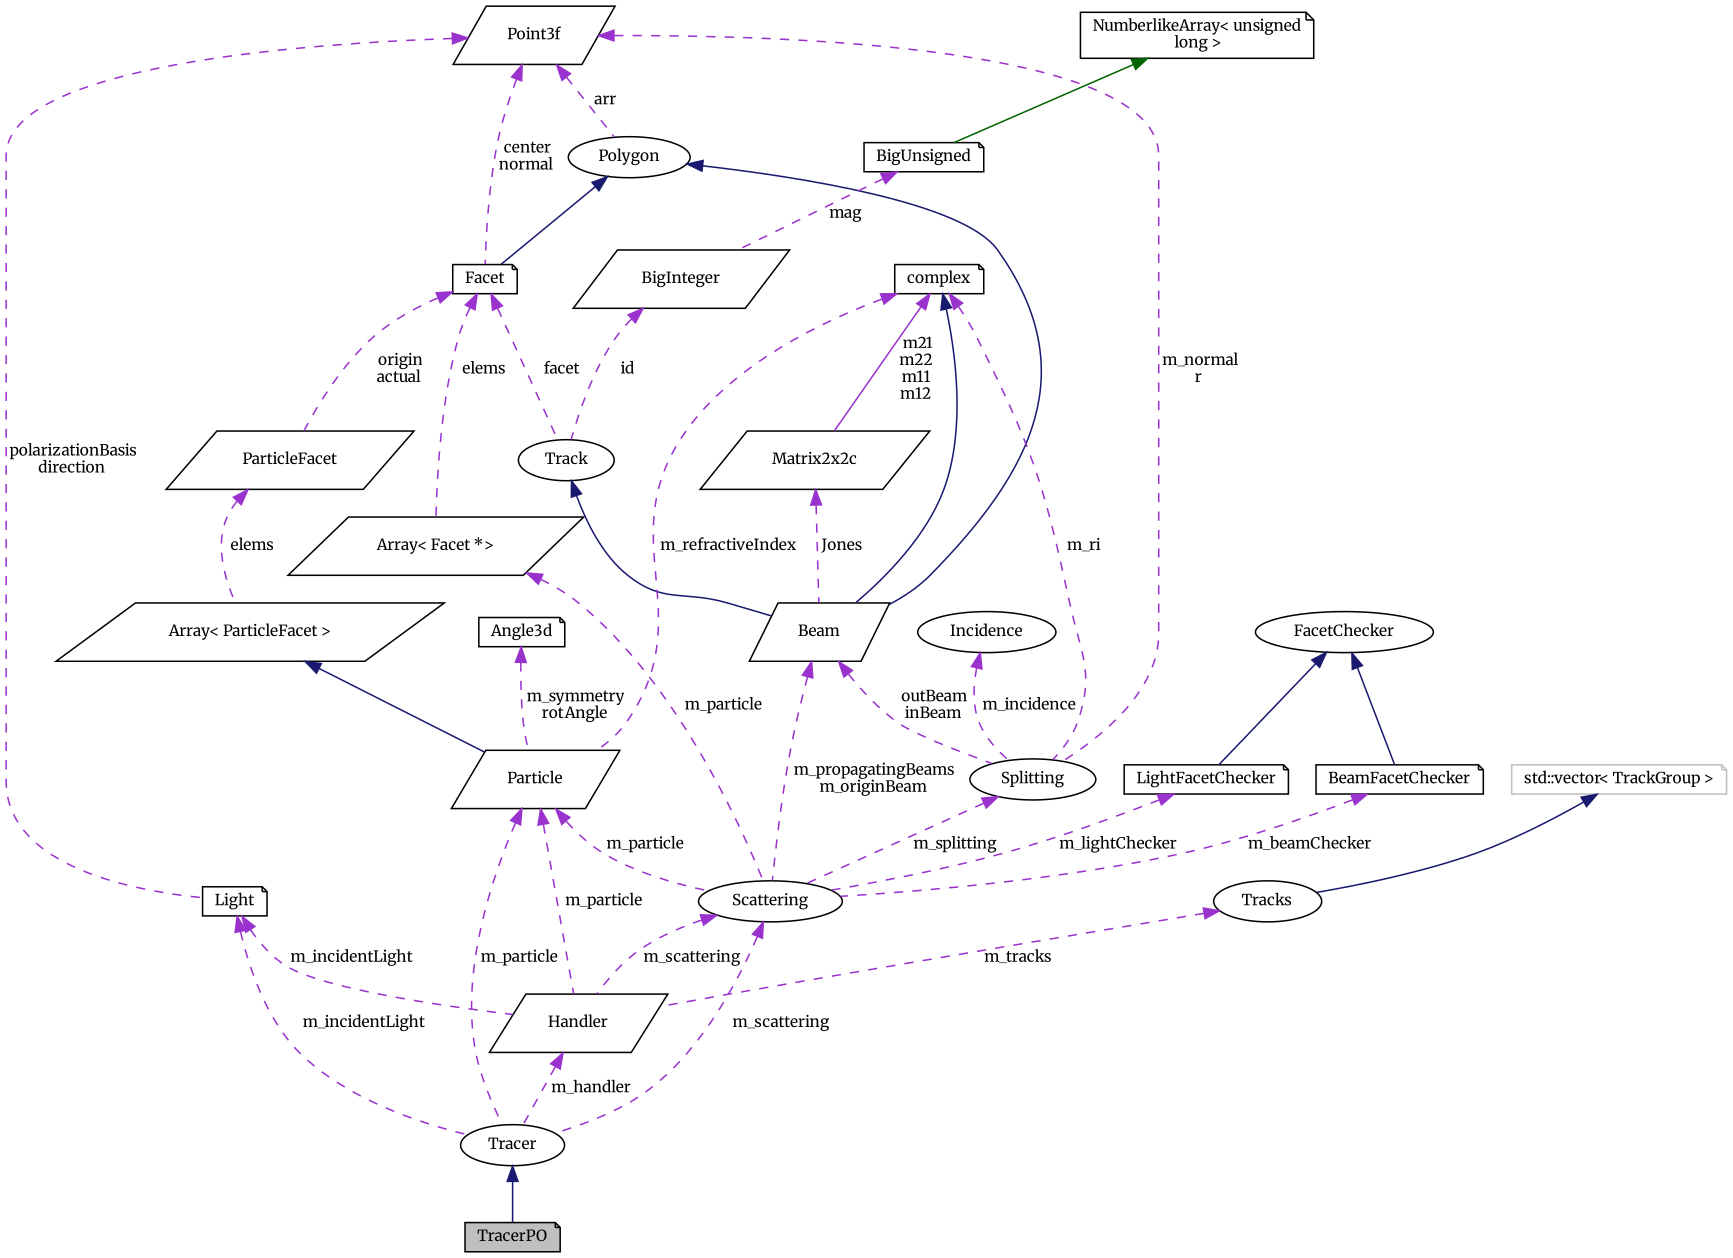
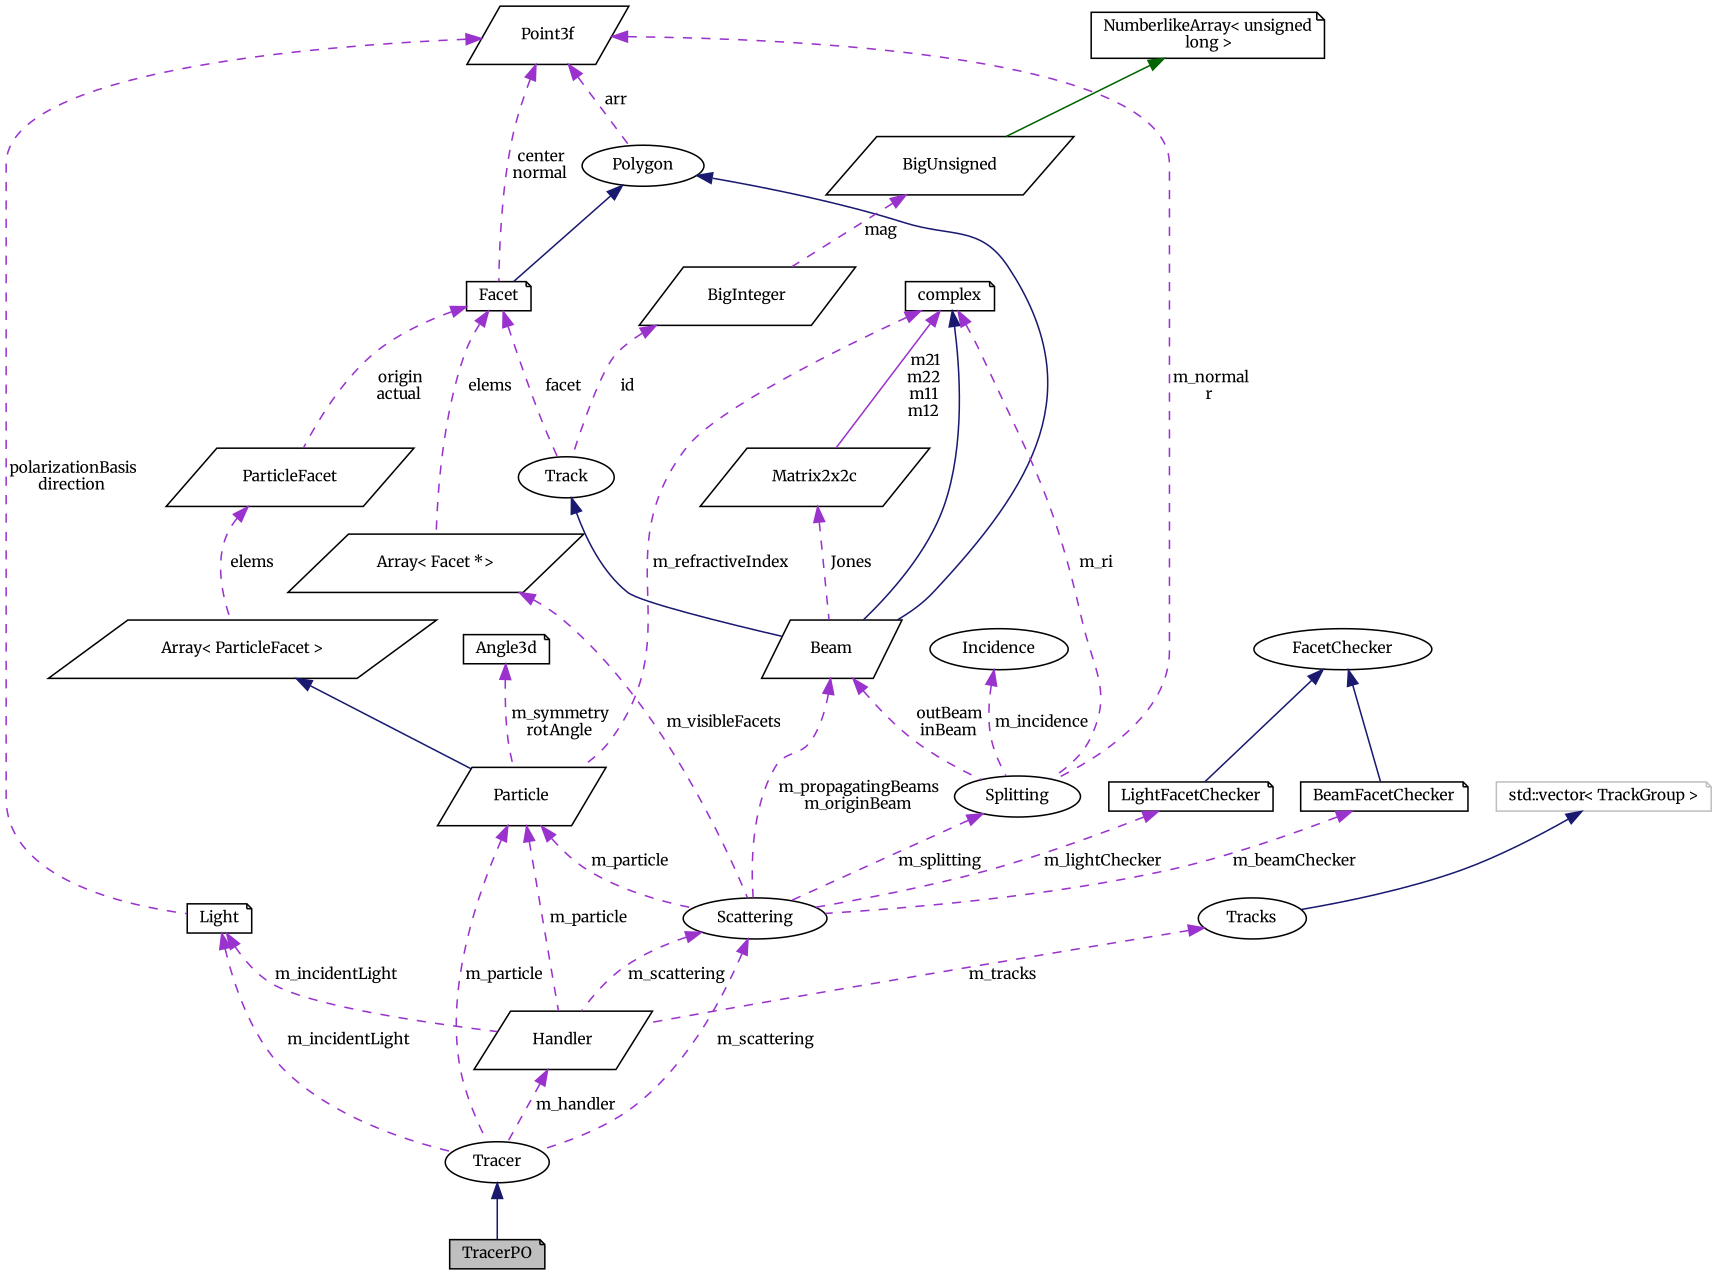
node "BigUnsigned": shape note -> parallelogram
edge "Scattering" -> "Array< Facet *>": label " m_particle" -> " m_visibleFacets"
